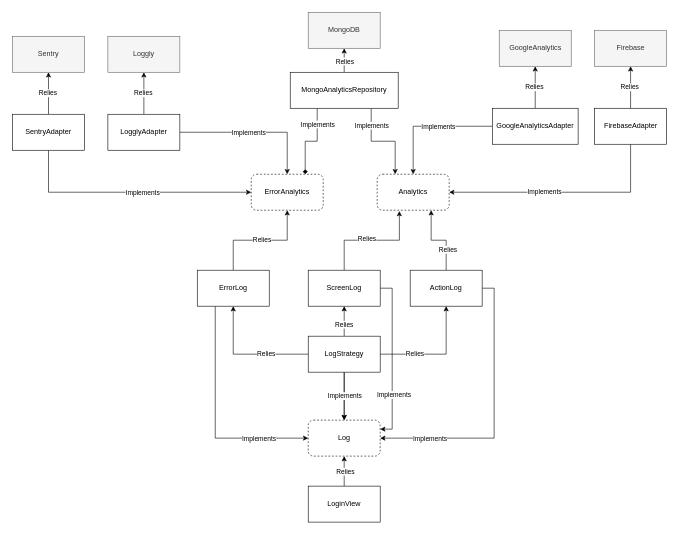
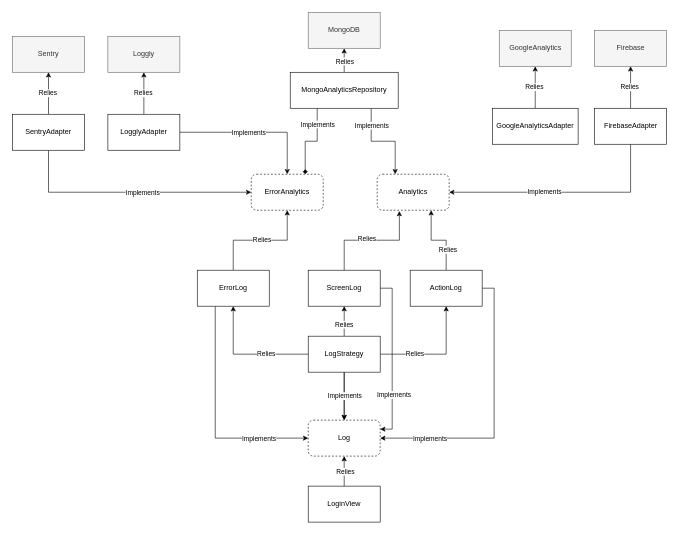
edge "GoogleAnalyticsAdapter" -> "Analytics": removed, label "Implements"
